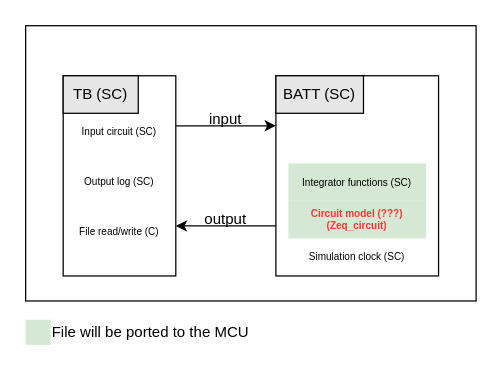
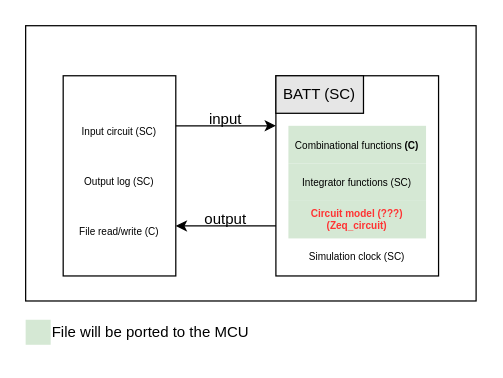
node "TB (SC)": removed
node "Combinational functions (C)": added
